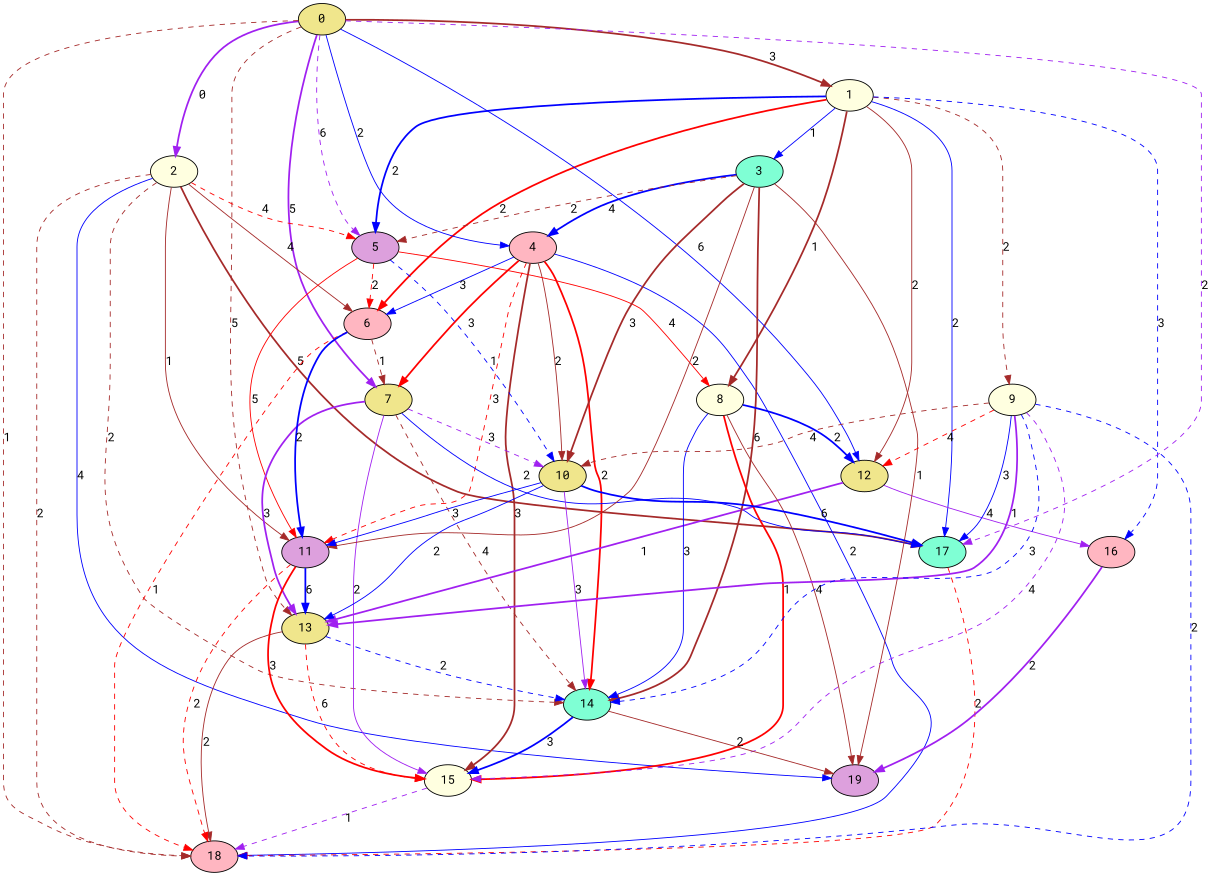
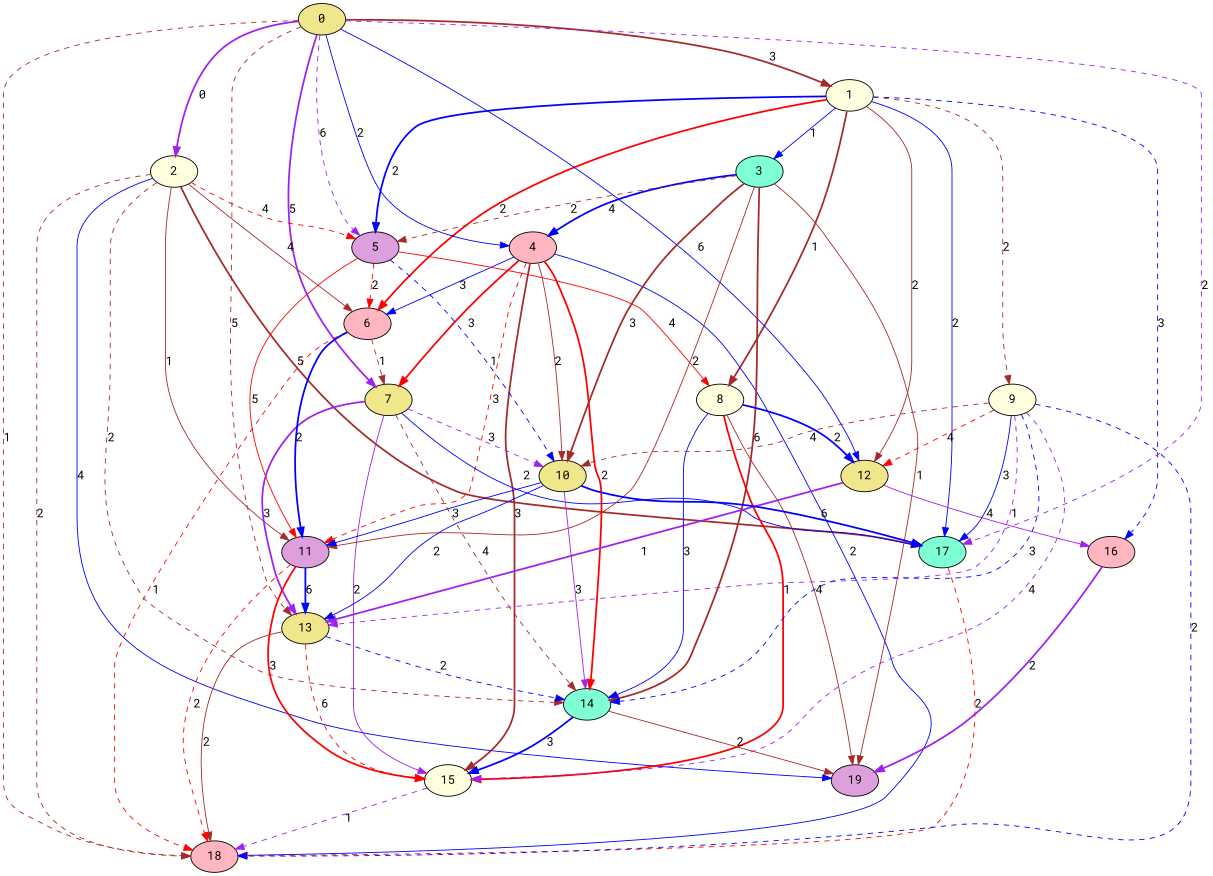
edge "9" -> "13": style bold -> dashed
